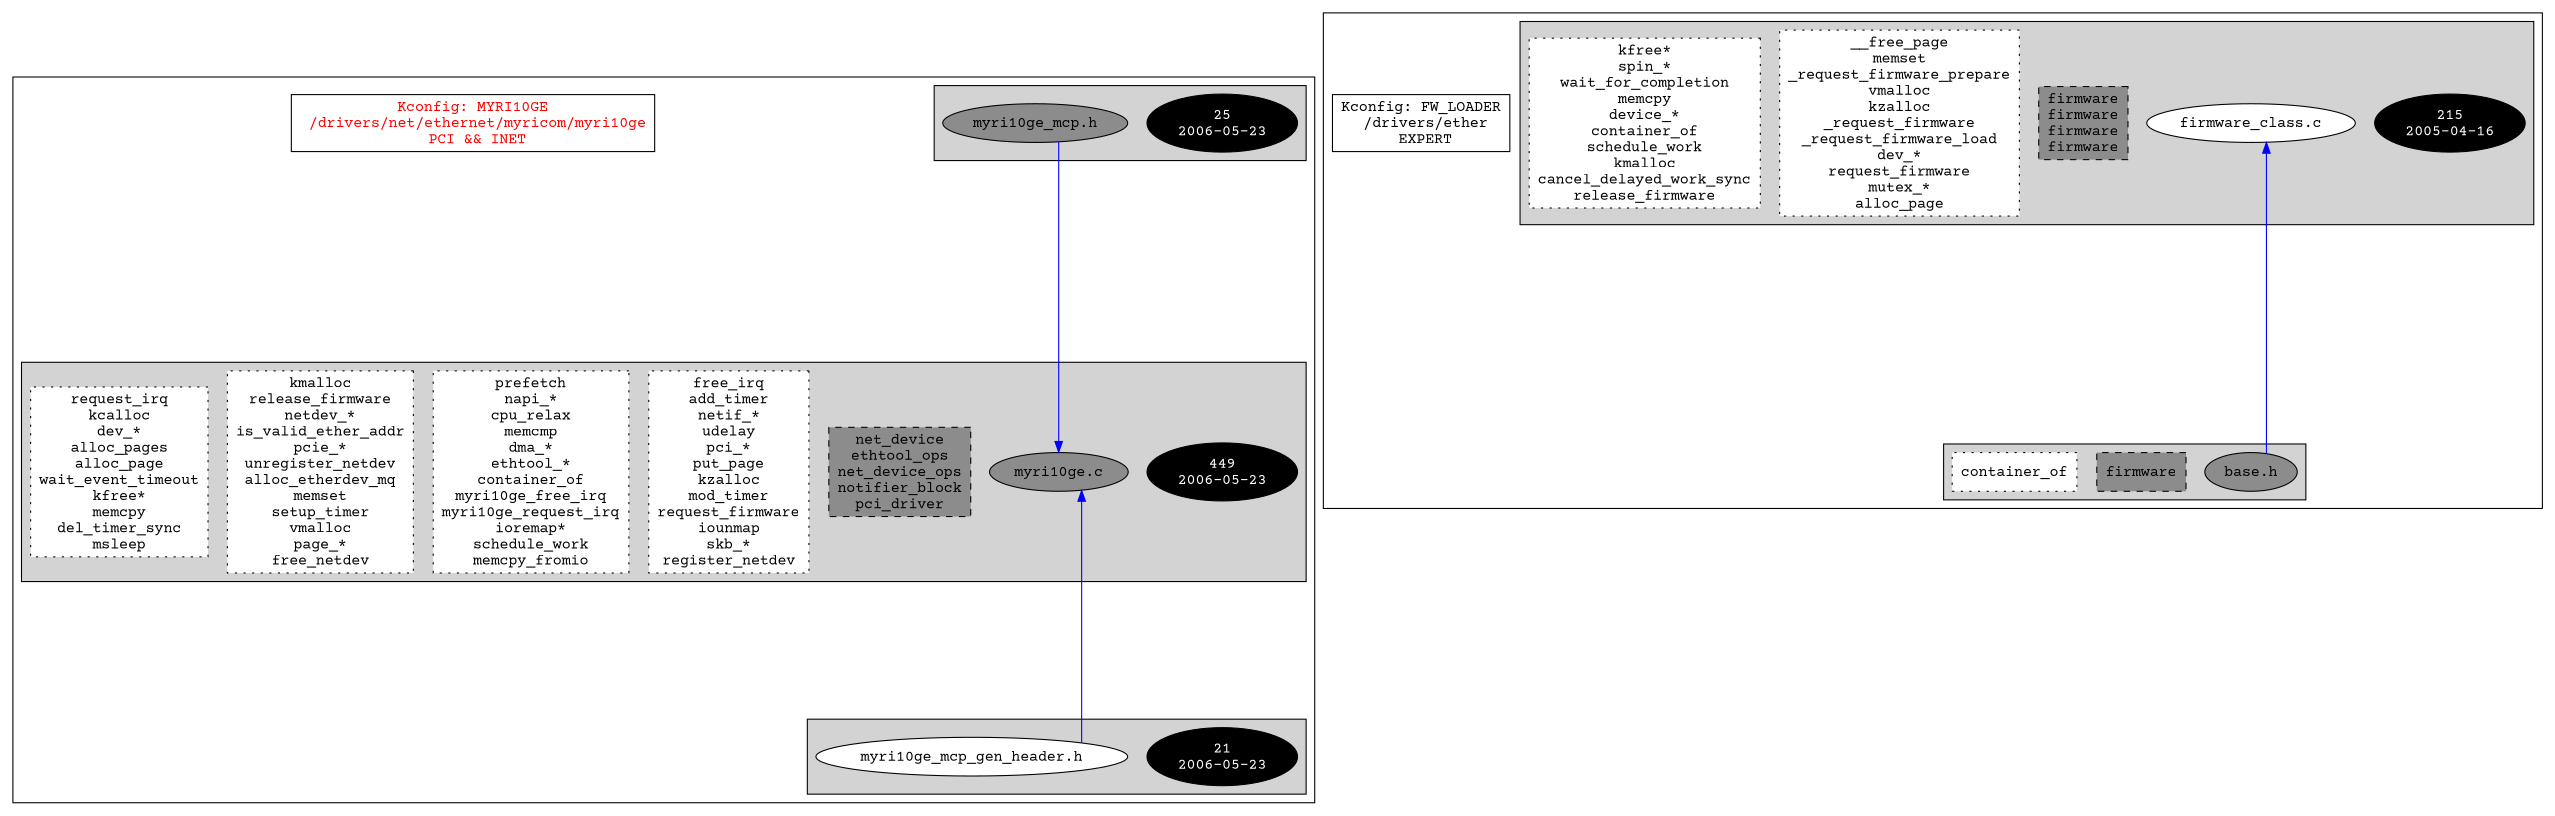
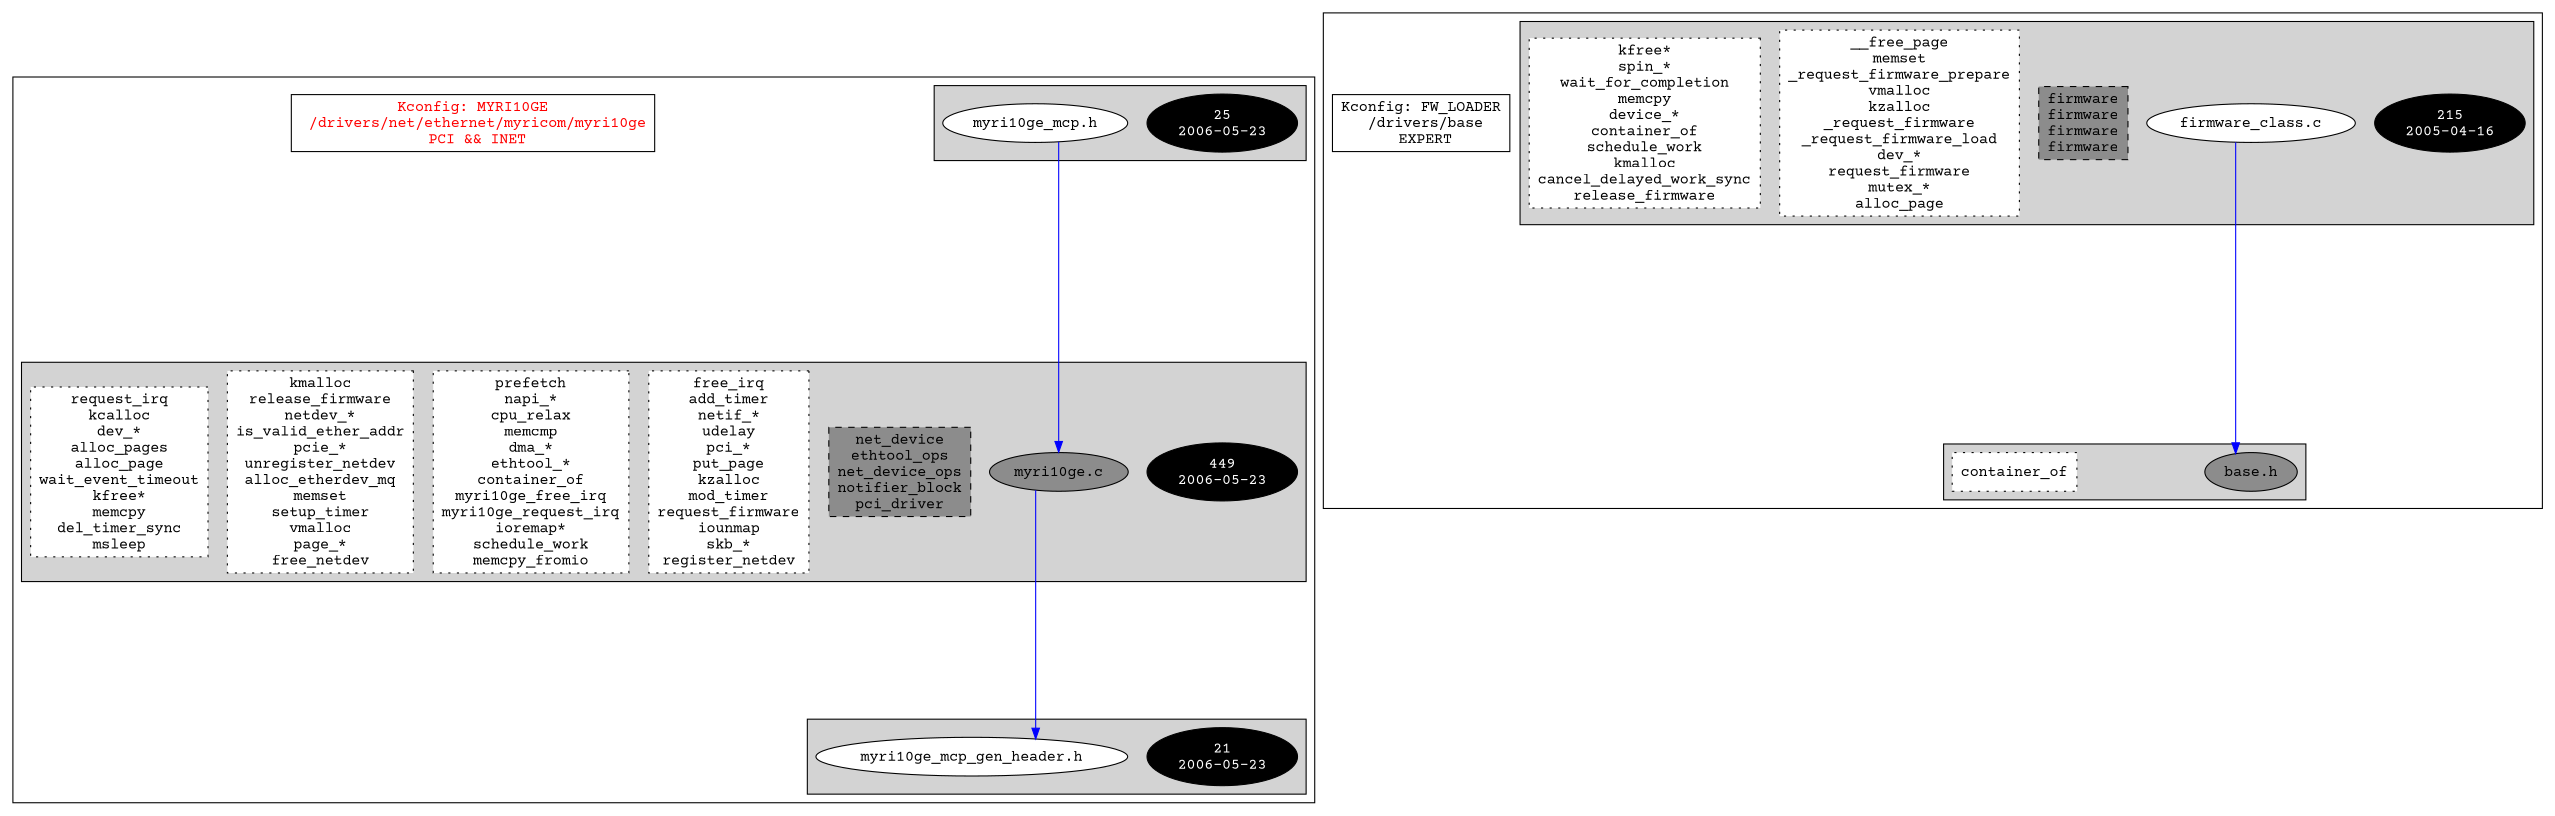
node "myri10ge_mcp.h": fillcolor grey55 -> white
node "Kconfig: FW_LOADER /drivers/ether EXPERT": label "Kconfig: FW_LOADER /drivers/ether EXPERT" -> "Kconfig: FW_LOADER /drivers/base EXPERT"
edge "base.h" -> "firmware_class.c": reversed
node "firmware": removed
edge "myri10ge_mcp_gen_header.h" -> "myri10ge.c": reversed
